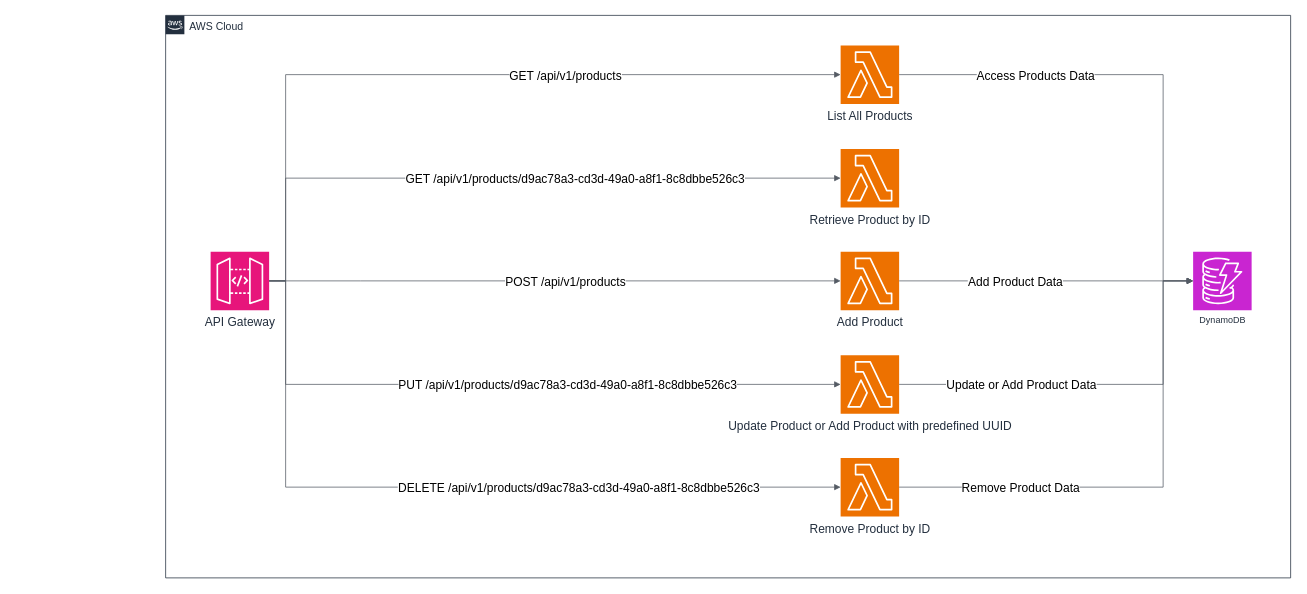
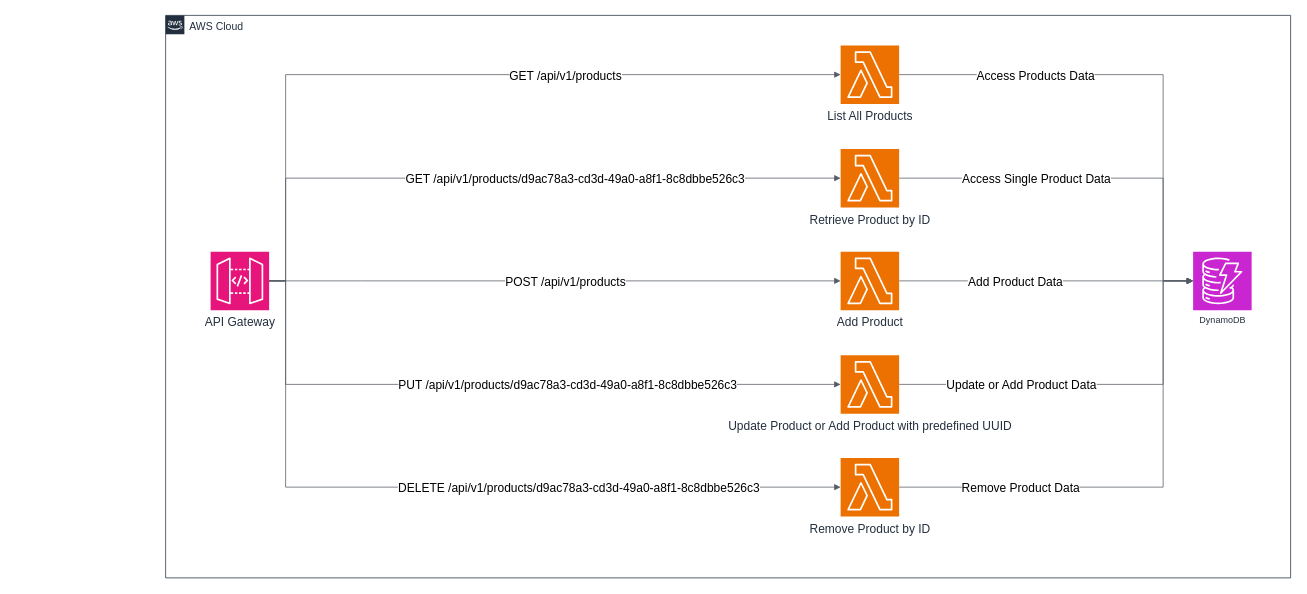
edge "Retrieve Product by ID" -> "DynamoDB": added, label "Access Single Product Data"
